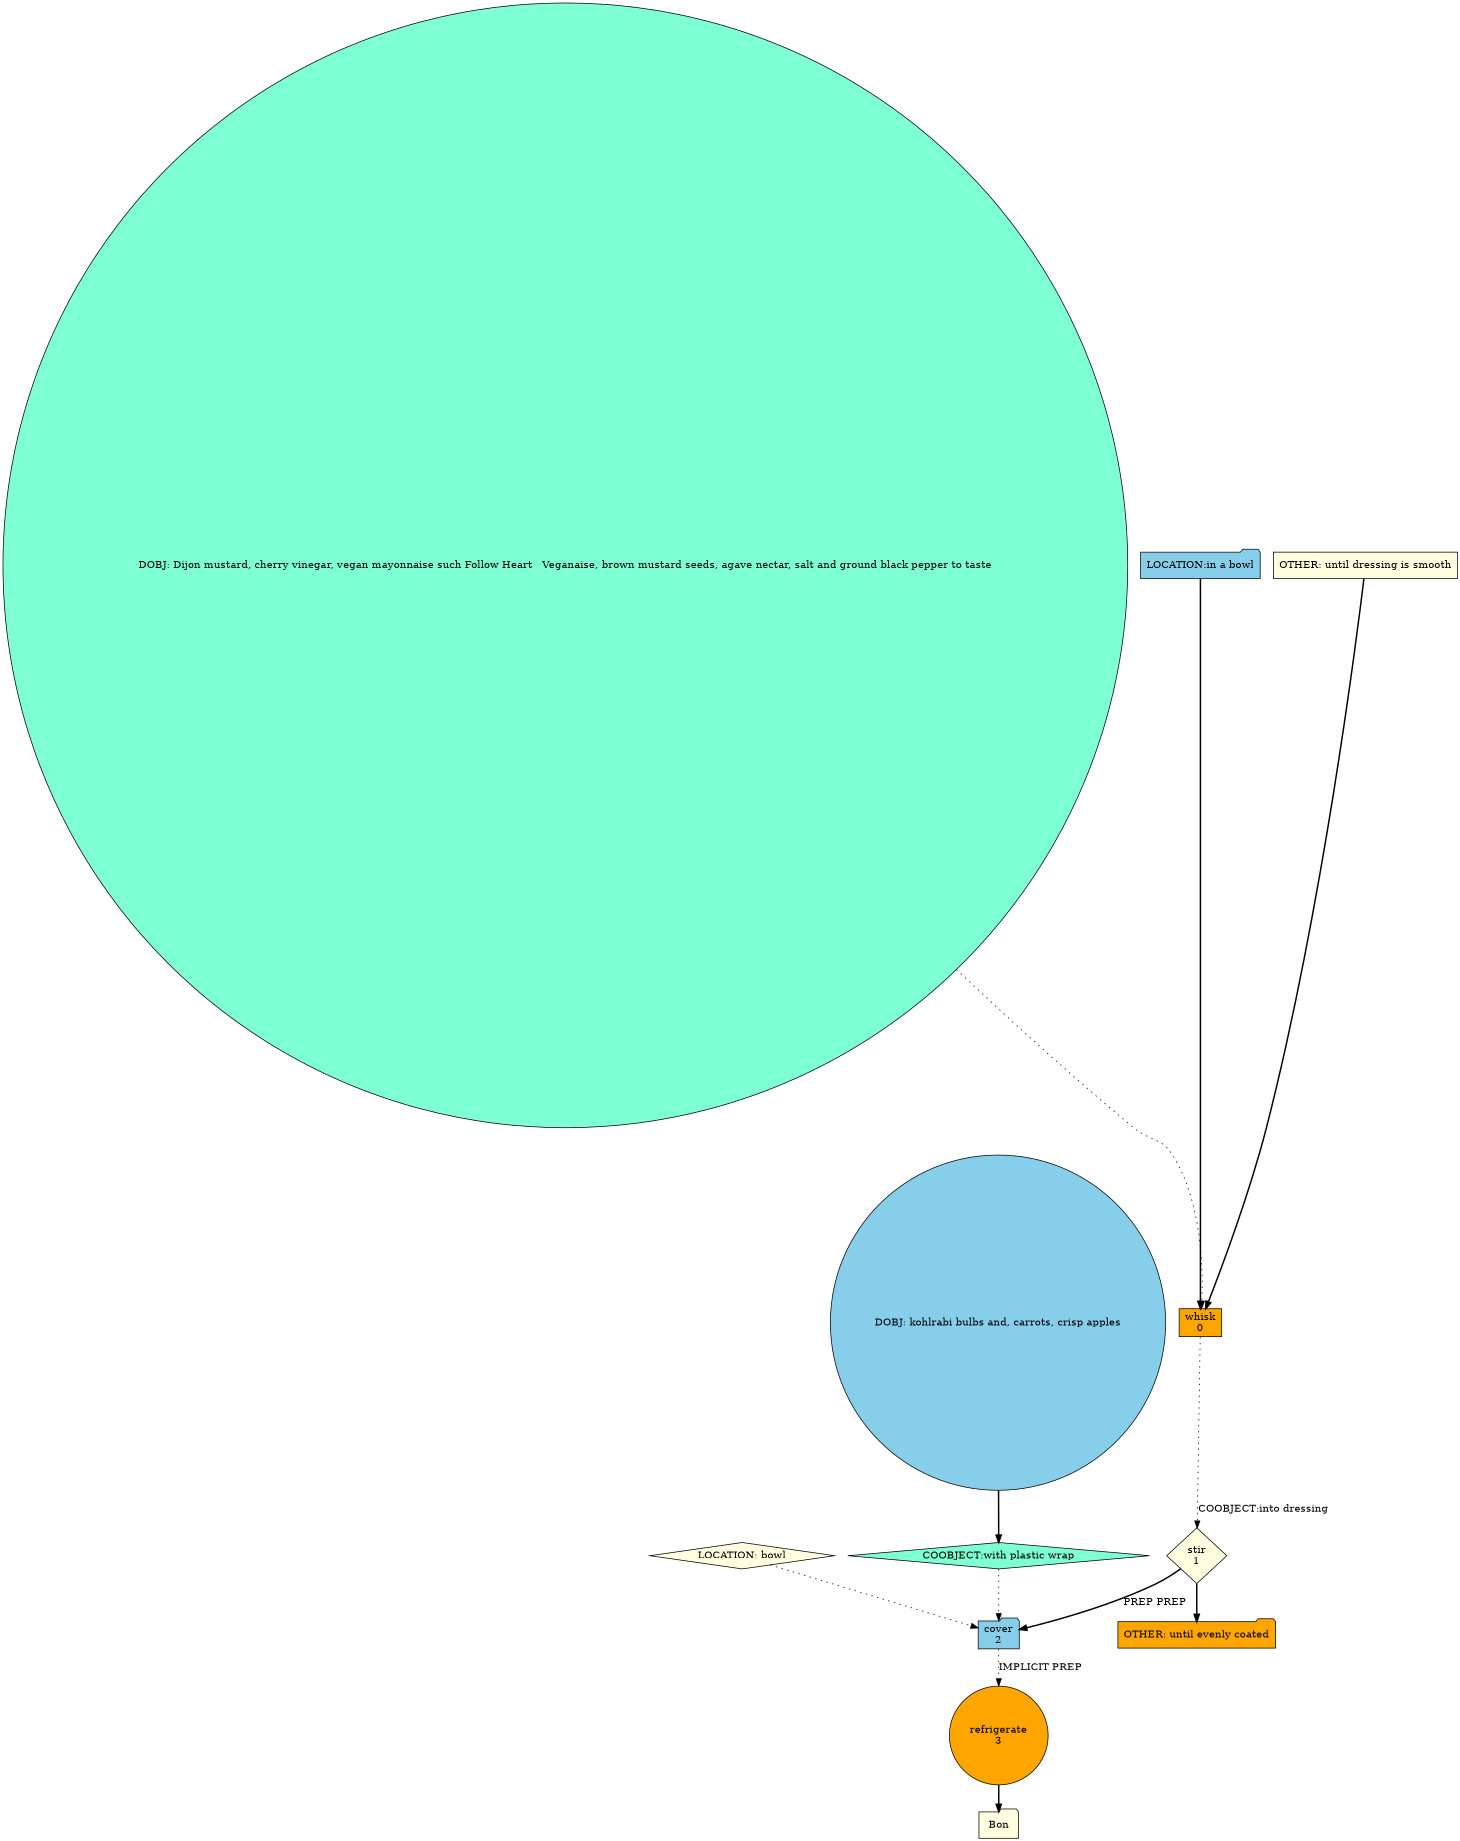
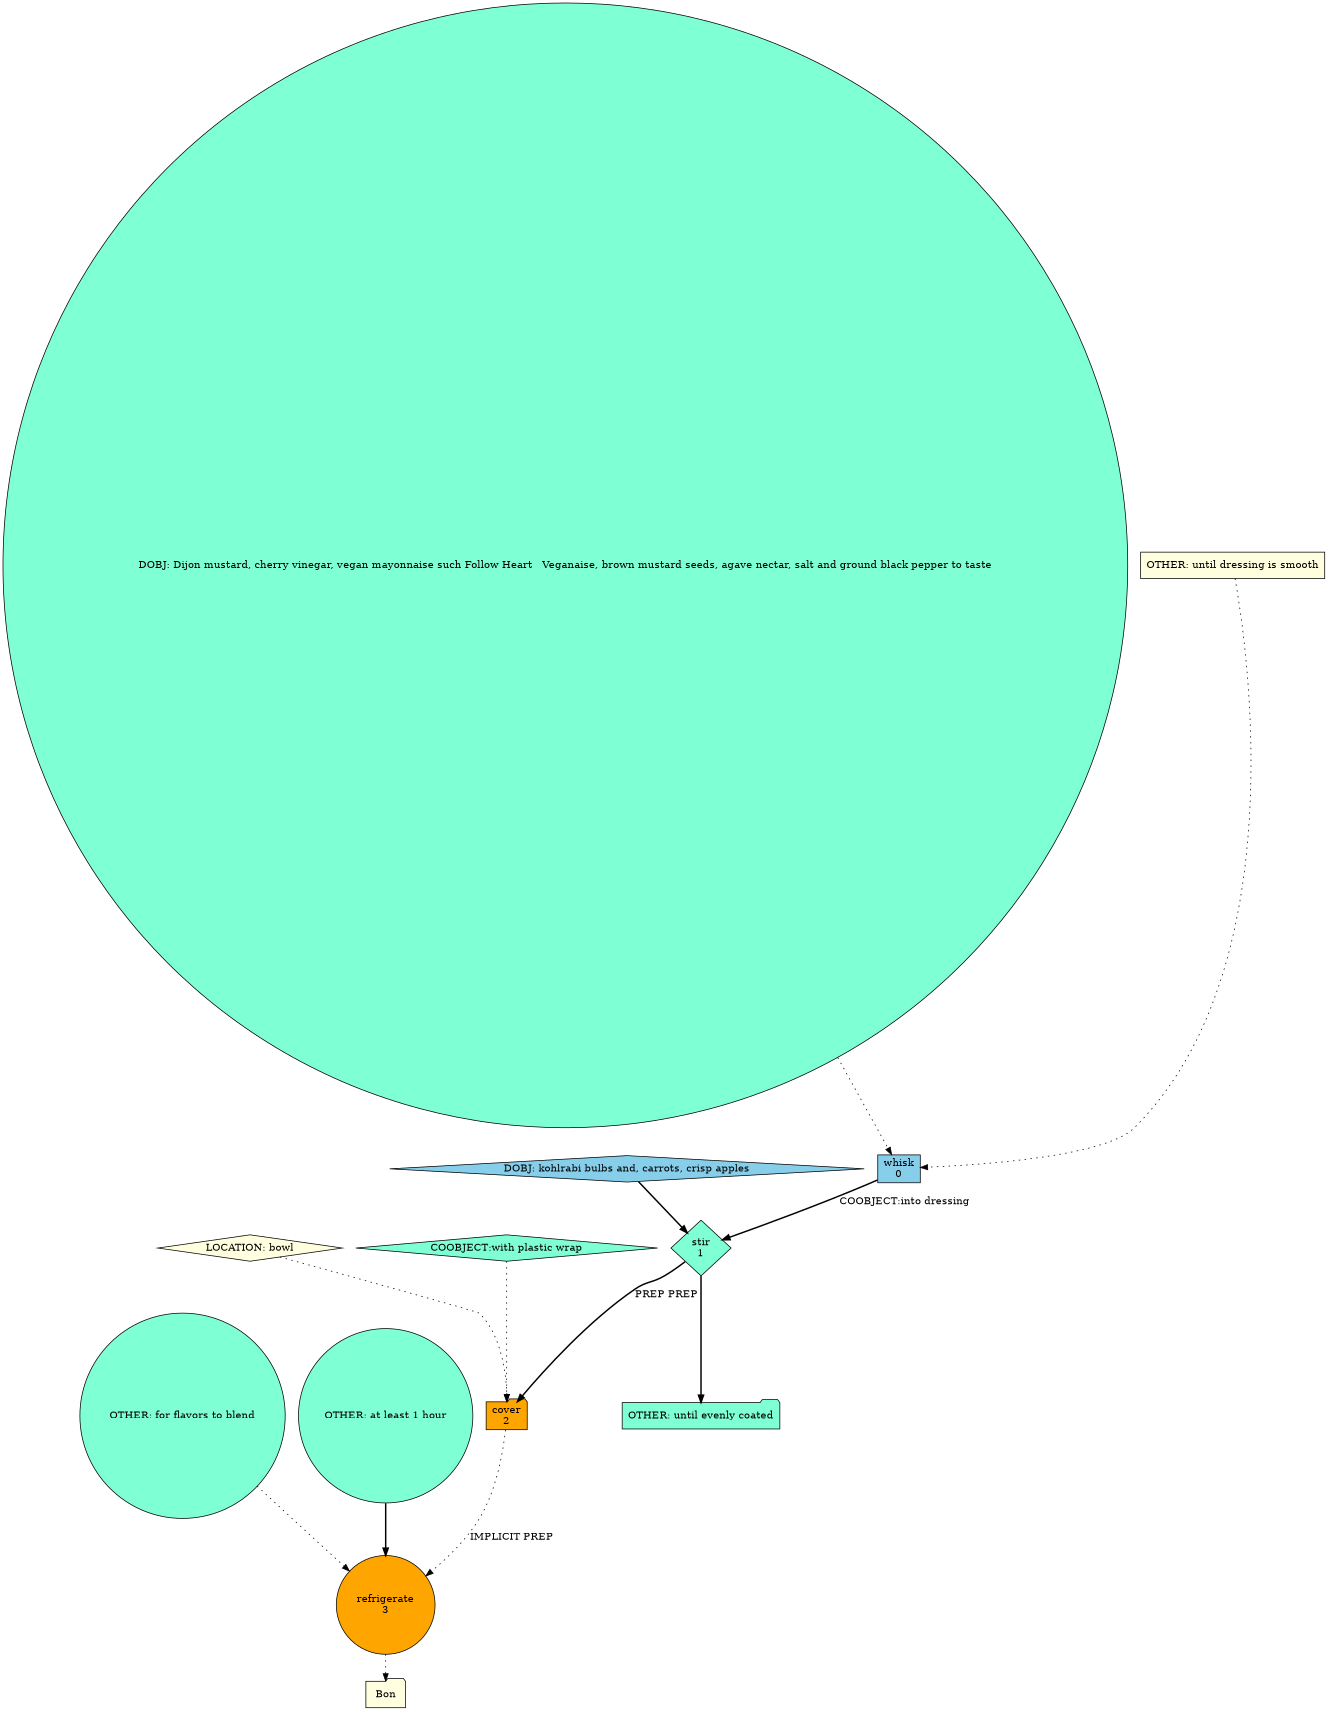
node "LOCATION:in a bowl": removed
edge "OTHER: until dressing is smooth" -> "whisk 0": style bold -> dotted
node "DOBJ: kohlrabi bulbs and, carrots, crisp apples": shape circle -> diamond
node "whisk 0": fillcolor orange -> skyblue
node "OTHER: for flavors to blend": added
node "OTHER: at least 1 hour": added
edge "whisk 0" -> "stir 1": style dotted -> bold
edge "DOBJ: kohlrabi bulbs and, carrots, crisp apples" -> "COOBJECT:with plastic wrap": now "DOBJ: kohlrabi bulbs and, carrots, crisp apples" -> "stir 1"
node "stir 1": fillcolor lightyellow -> aquamarine
node "cover 2": fillcolor skyblue -> orange
node "OTHER: until evenly coated": fillcolor orange -> aquamarine
edge "refrigerate 3" -> "Bon": style bold -> dotted
